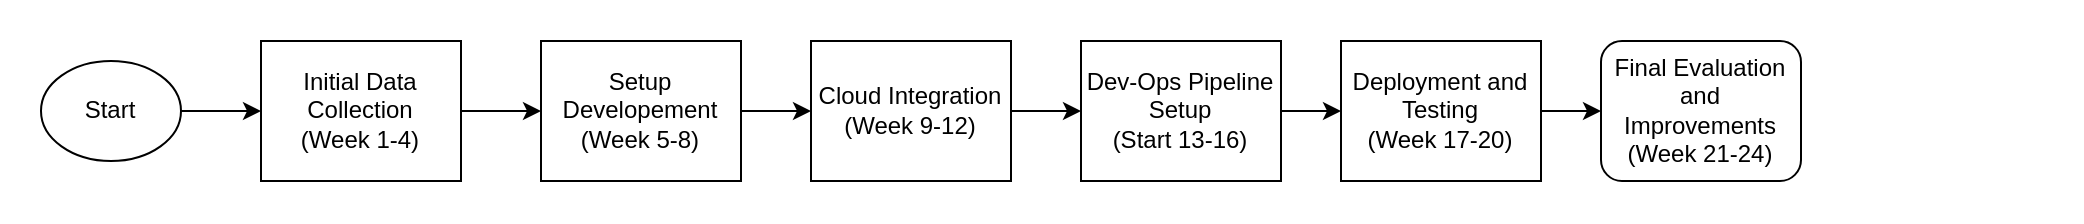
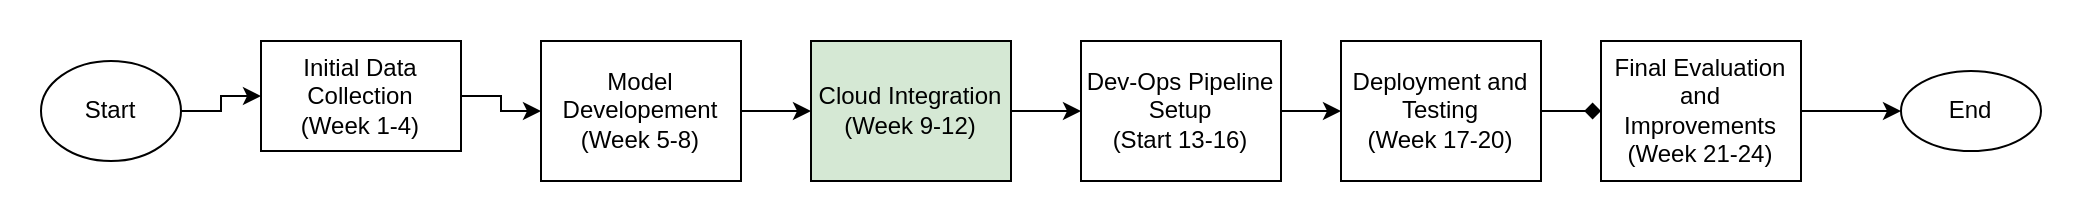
node "Initial Data Collection (Week 1-4)": size 200x140 -> 200x110
node "Setup Developement (Week 5-8)": label "Setup Developement (Week 5-8)" -> "Model Developement (Week 5-8)"
node "Cloud Integration (Week 9-12)": fillcolor #ffffff -> #d5e8d4
edge "Deployment and Testing (Week 17-20)" -> "Final Evaluation and Improvements (Week 21-24)": arrowhead classic -> diamond
node "Final Evaluation and Improvements (Week 21-24)": shape rounded rectangle -> rectangle
edge "Final Evaluation and Improvements (Week 21-24)" -> "End": added
node "End": added
